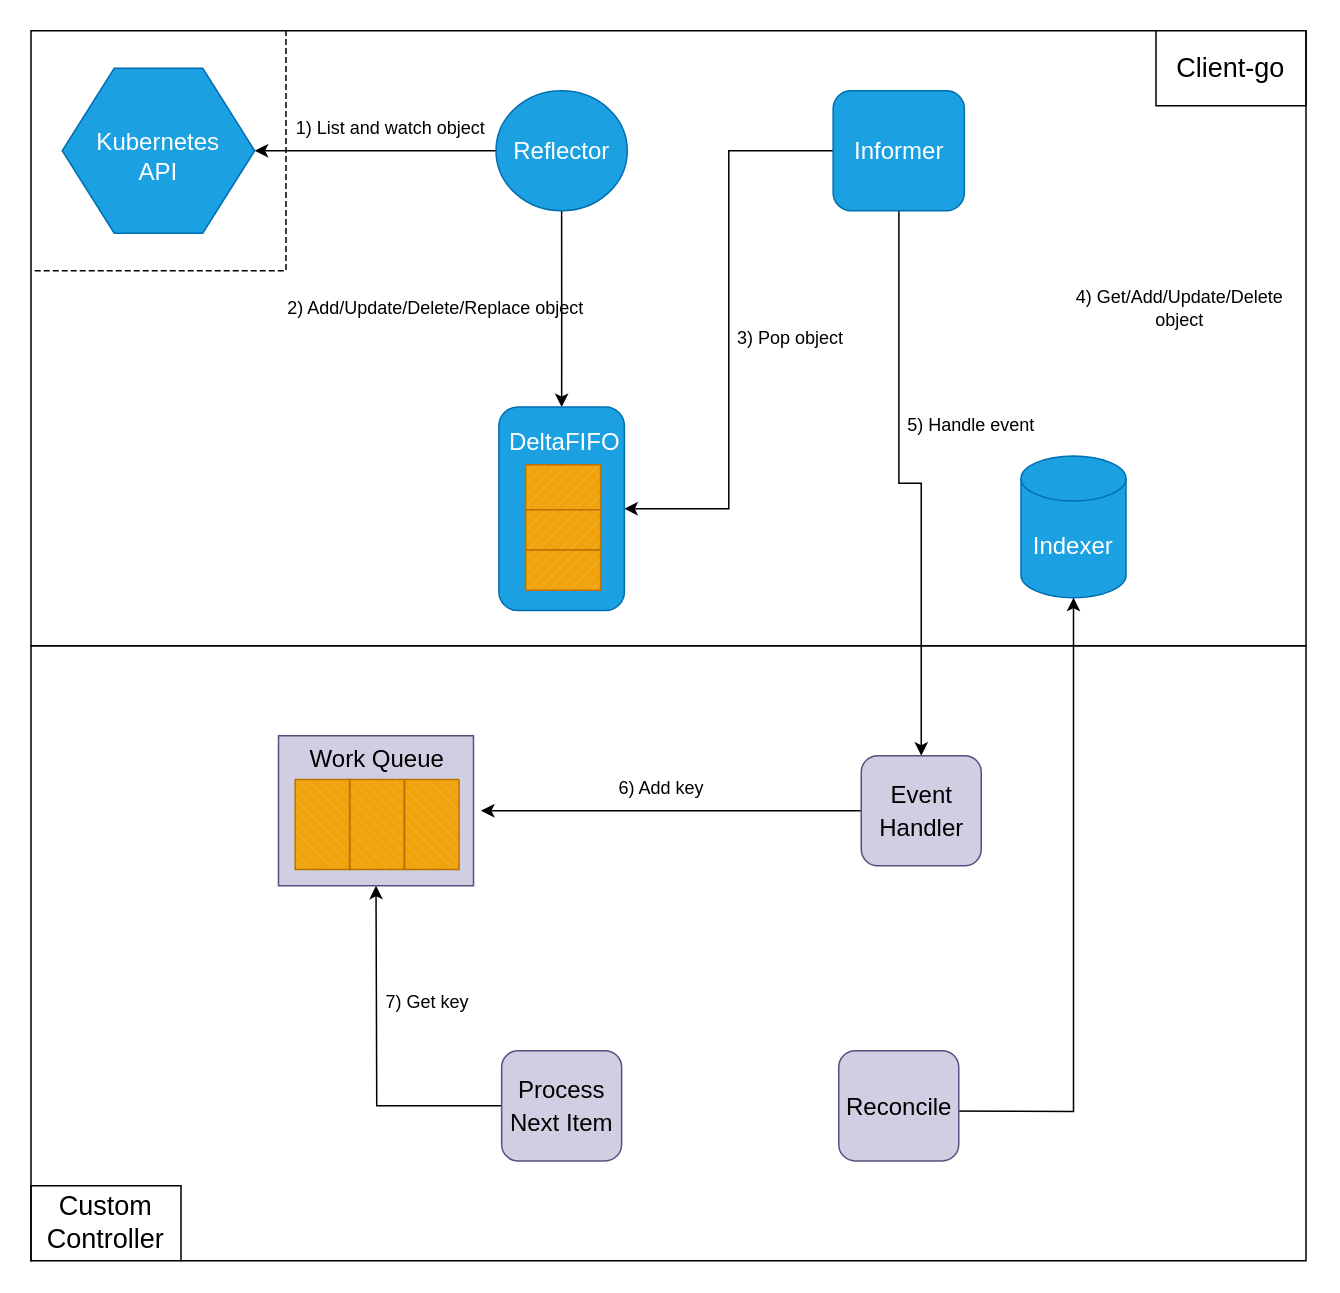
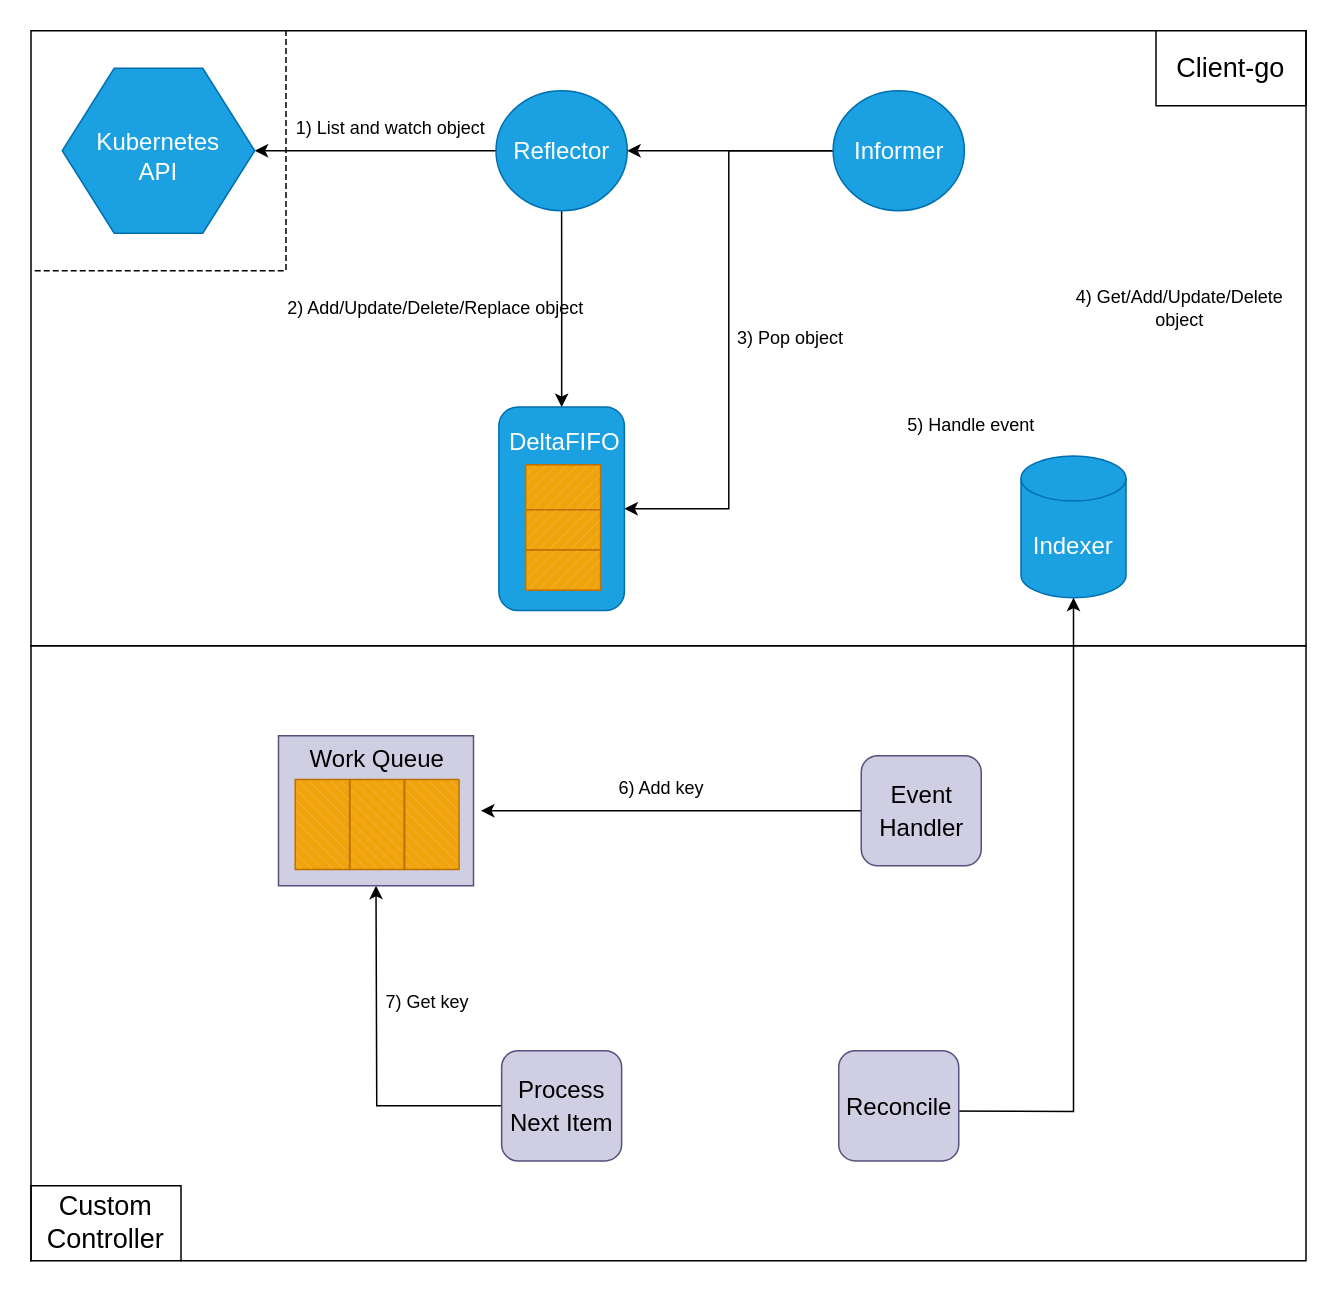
node "Informer": shape rounded rectangle -> ellipse
edge "Informer" -> "Event Handler": now "Informer" -> "Reflector"
